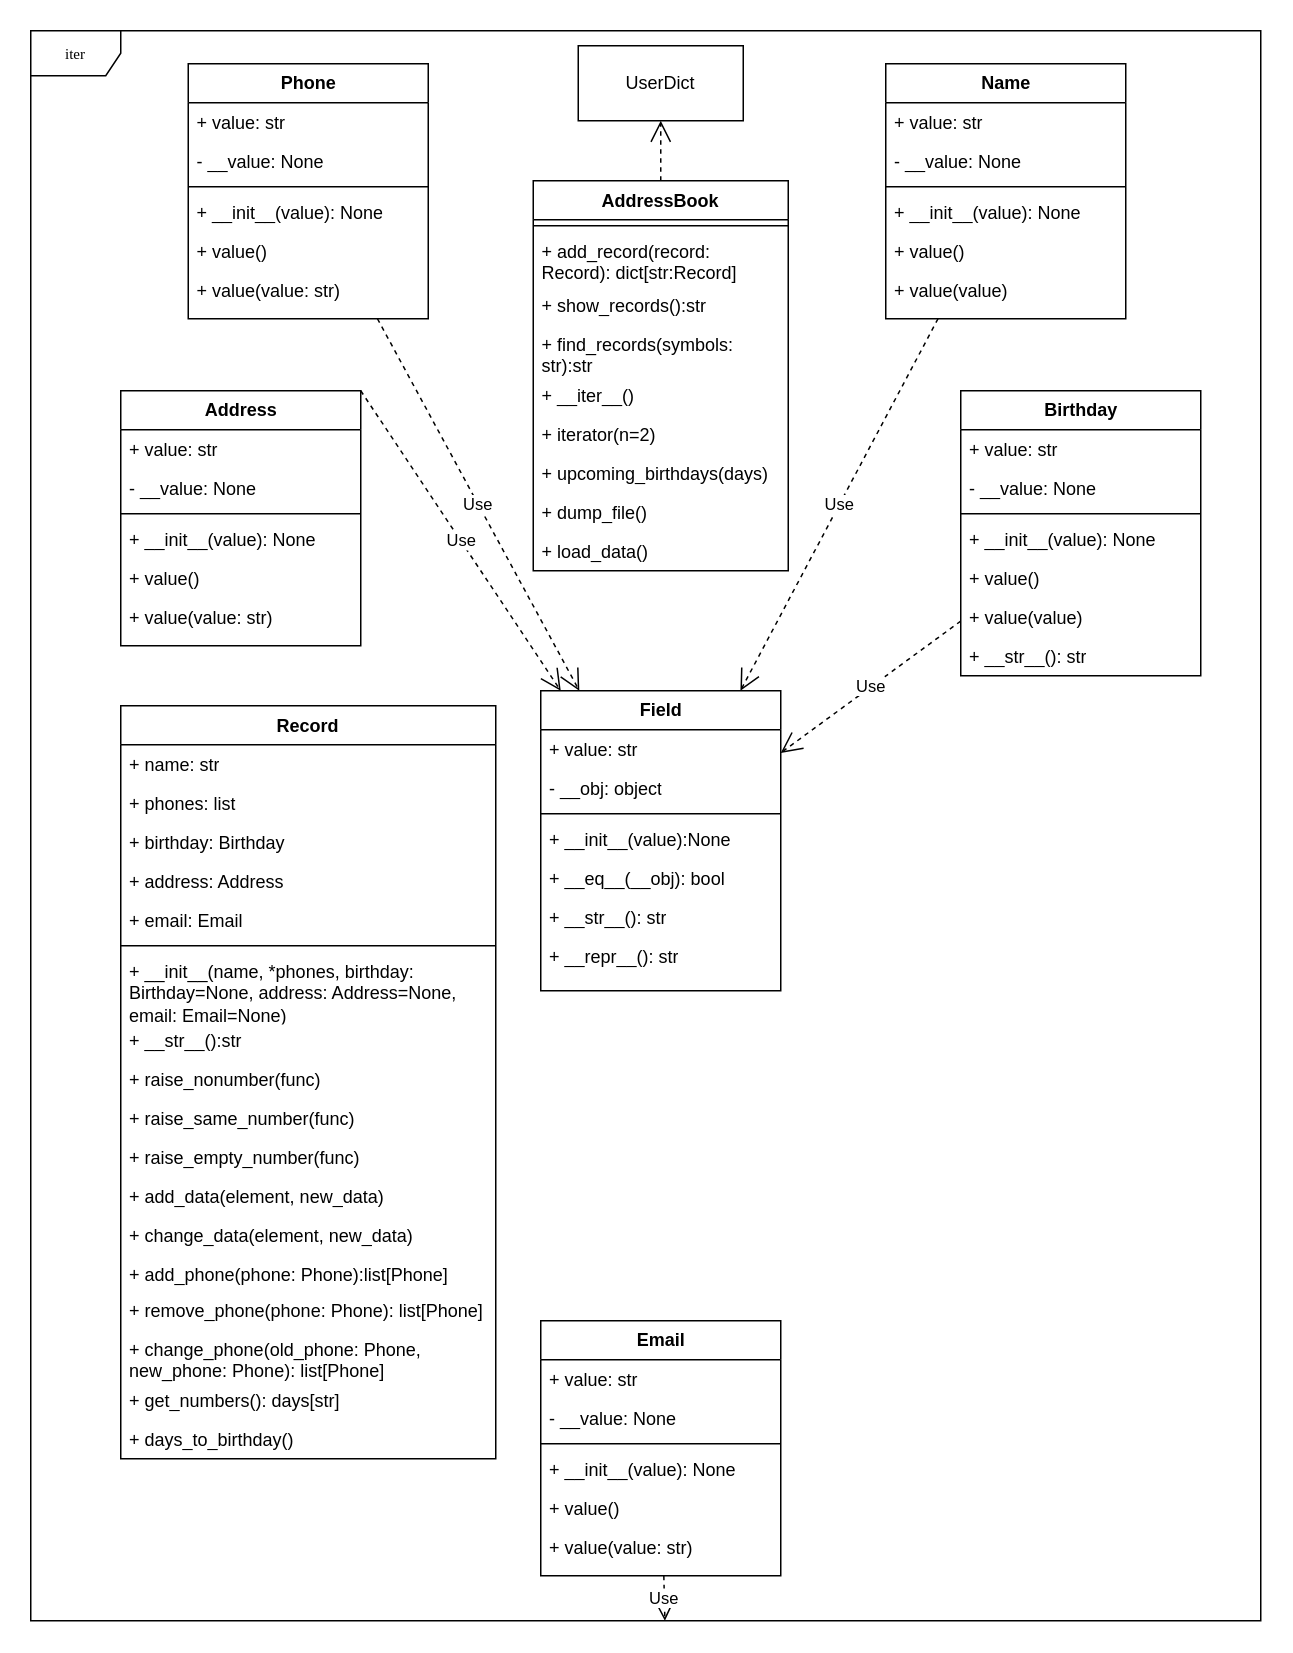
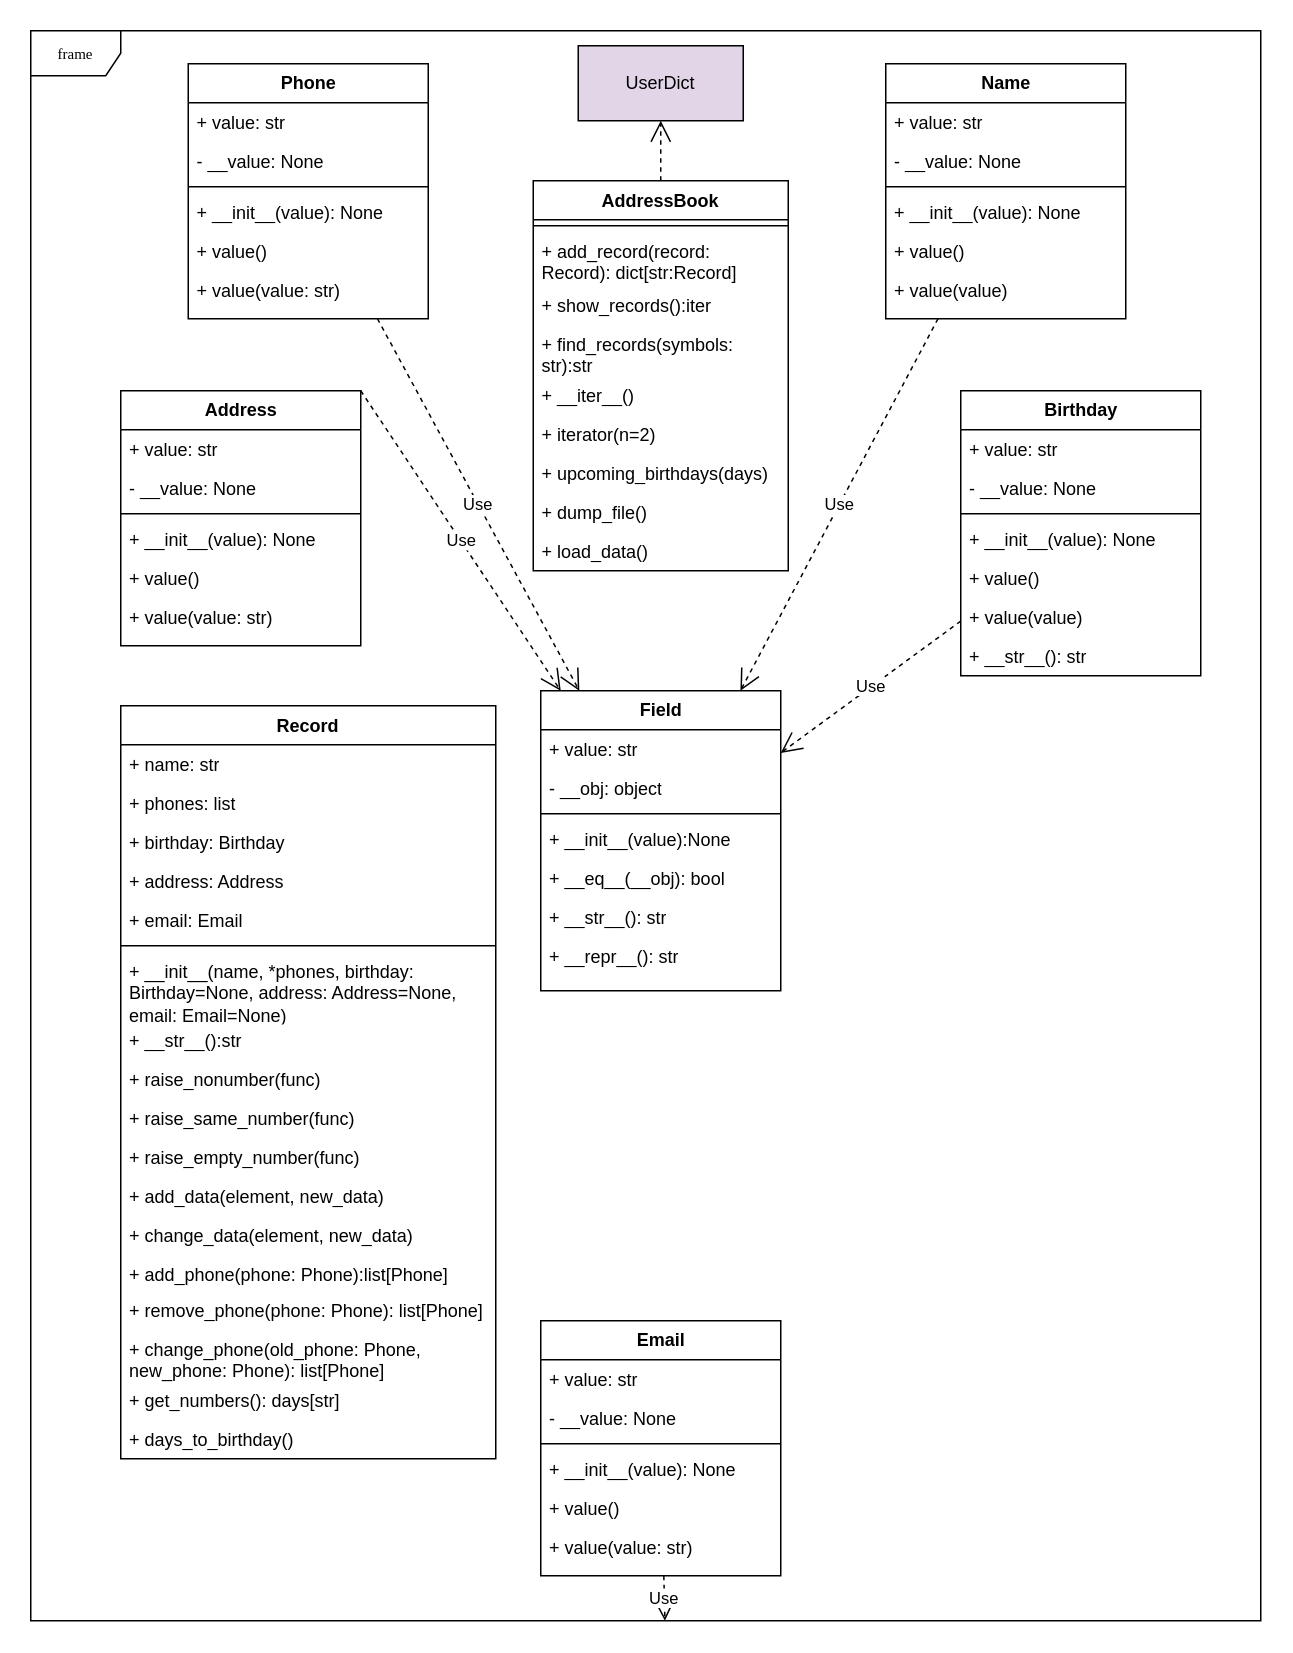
node "iter": label "iter" -> "frame"
node "UserDict": fillcolor #ffffff -> #e1d5e7
node "+ show_records():str": label "+ show_records():str" -> "+ show_records():iter"
